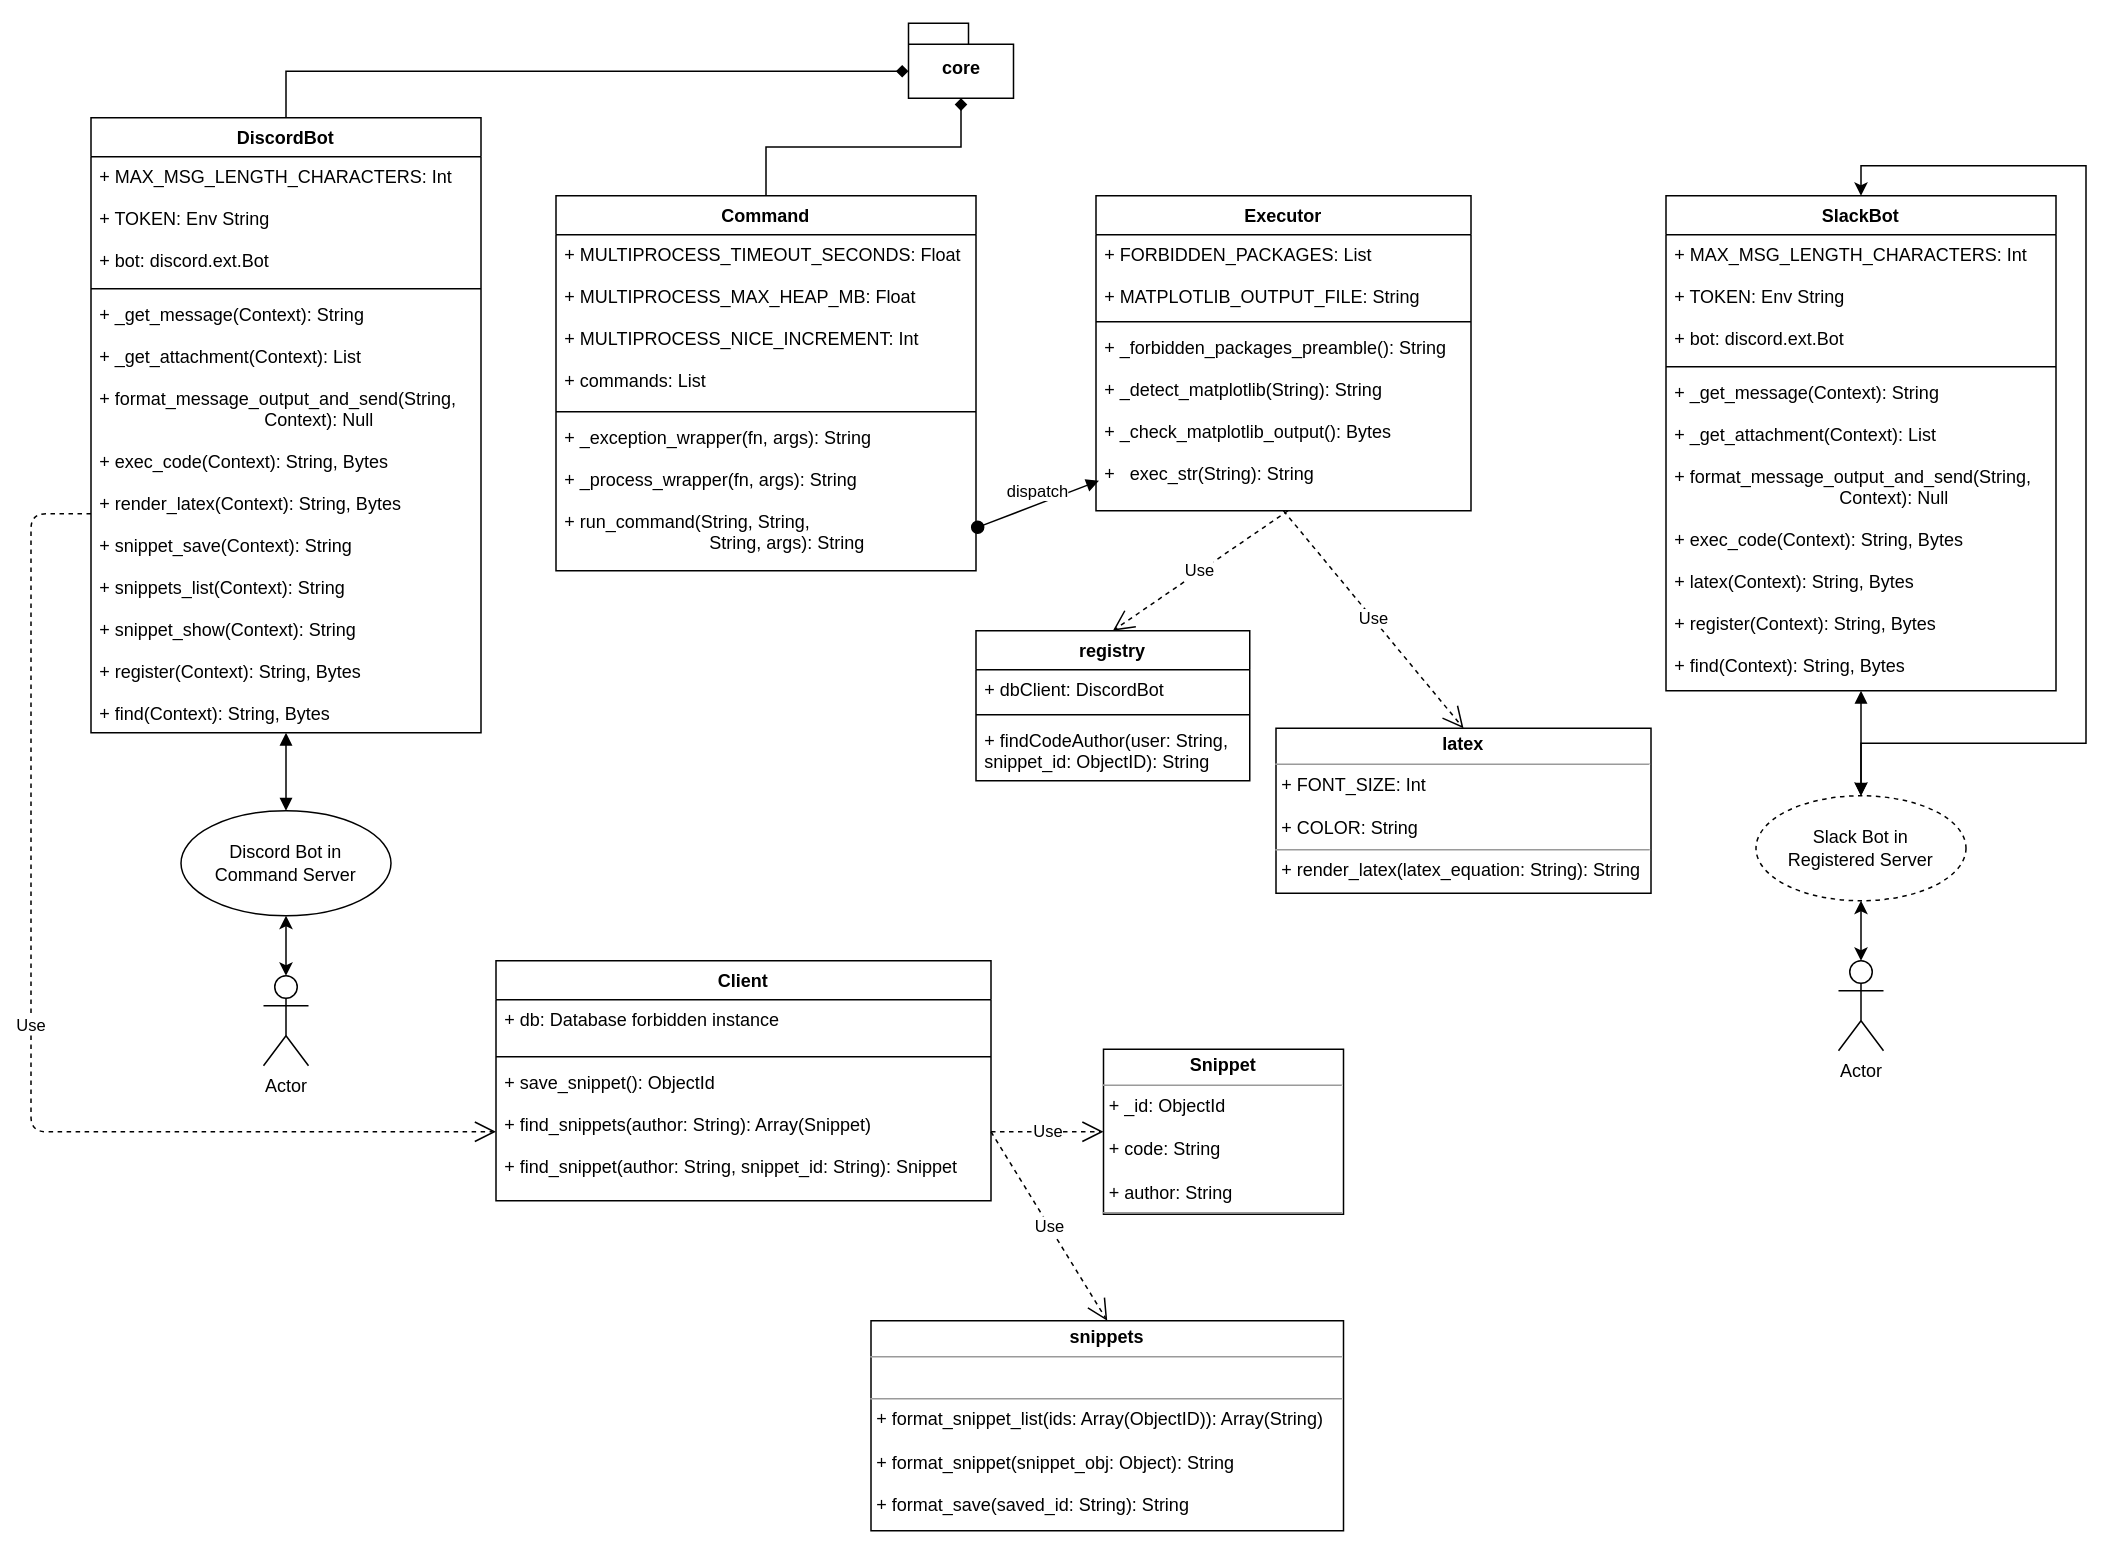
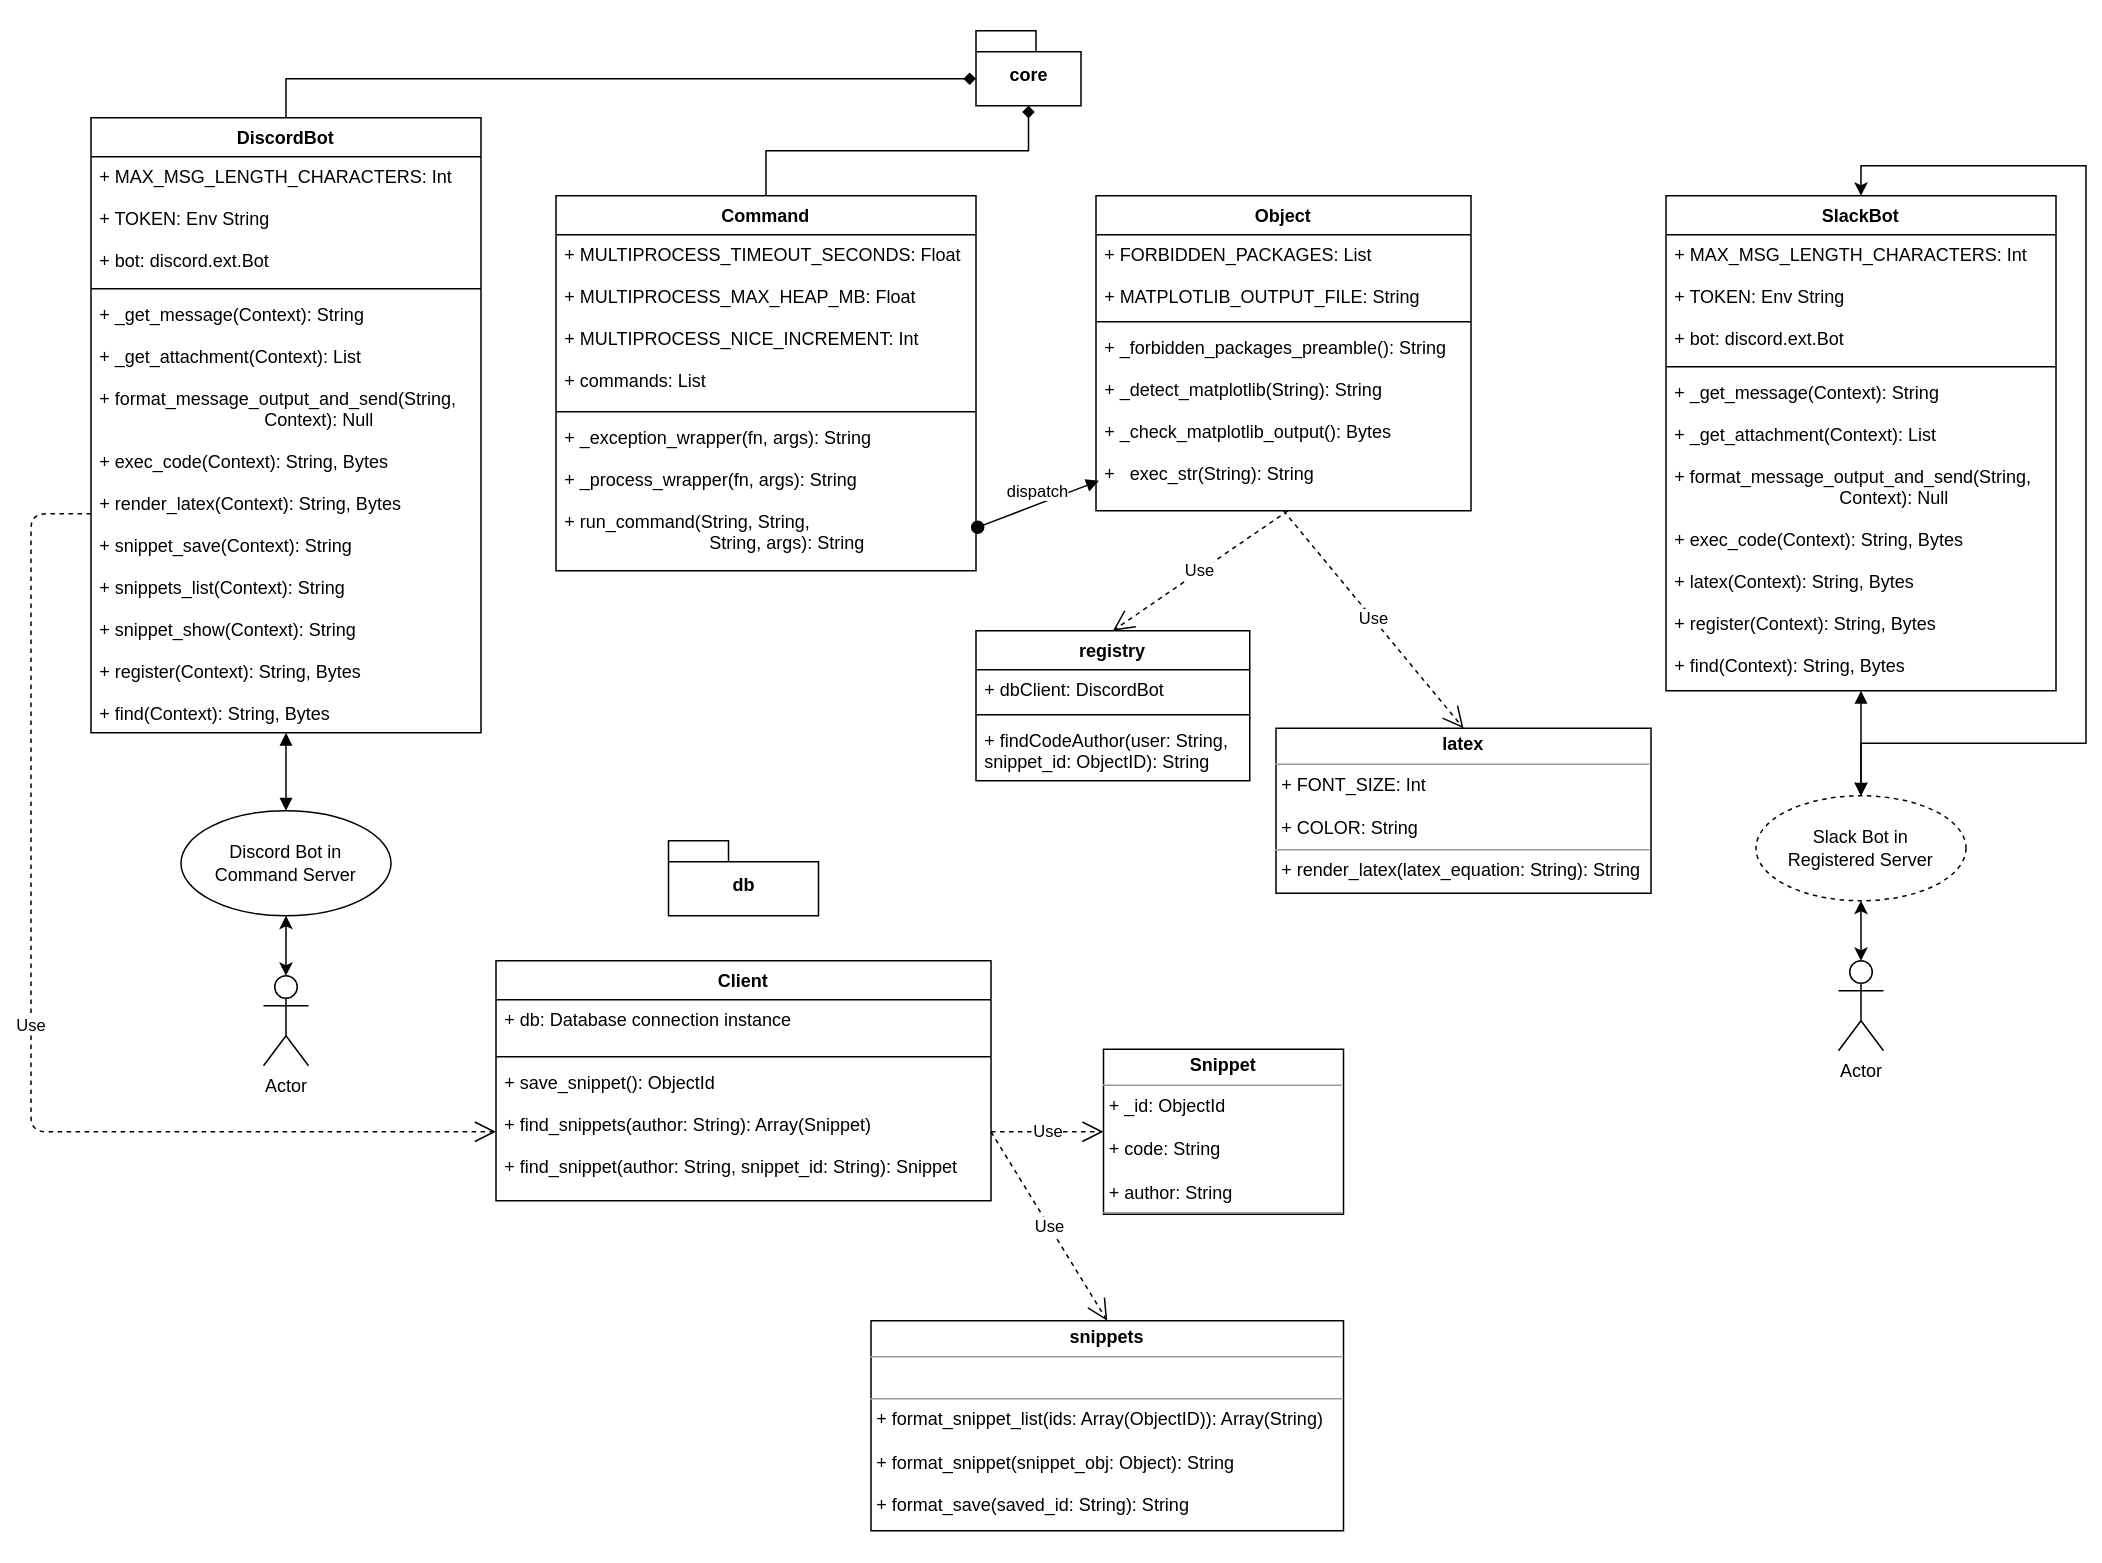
node "core": moved (961, 61) -> (1028, 68)
node "Executor": label "Executor" -> "Object"
node "db": added
node "+ db: Database forbidden instance": label "+ db: Database forbidden instance" -> "+ db: Database connection instance"
